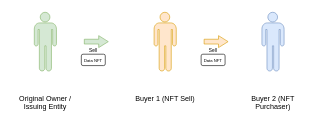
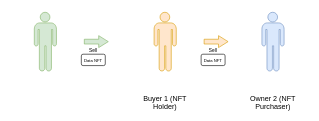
node "Original Owner / Issuing Entity": removed
node "Buyer 1 (NFT Sell)": label "Buyer 1 (NFT Sell)" -> "Buyer 1 (NFT Holder)"
node "Buyer 2 (NFT Purchaser)": label "Buyer 2 (NFT Purchaser)" -> "Owner 2 (NFT Purchaser)"
